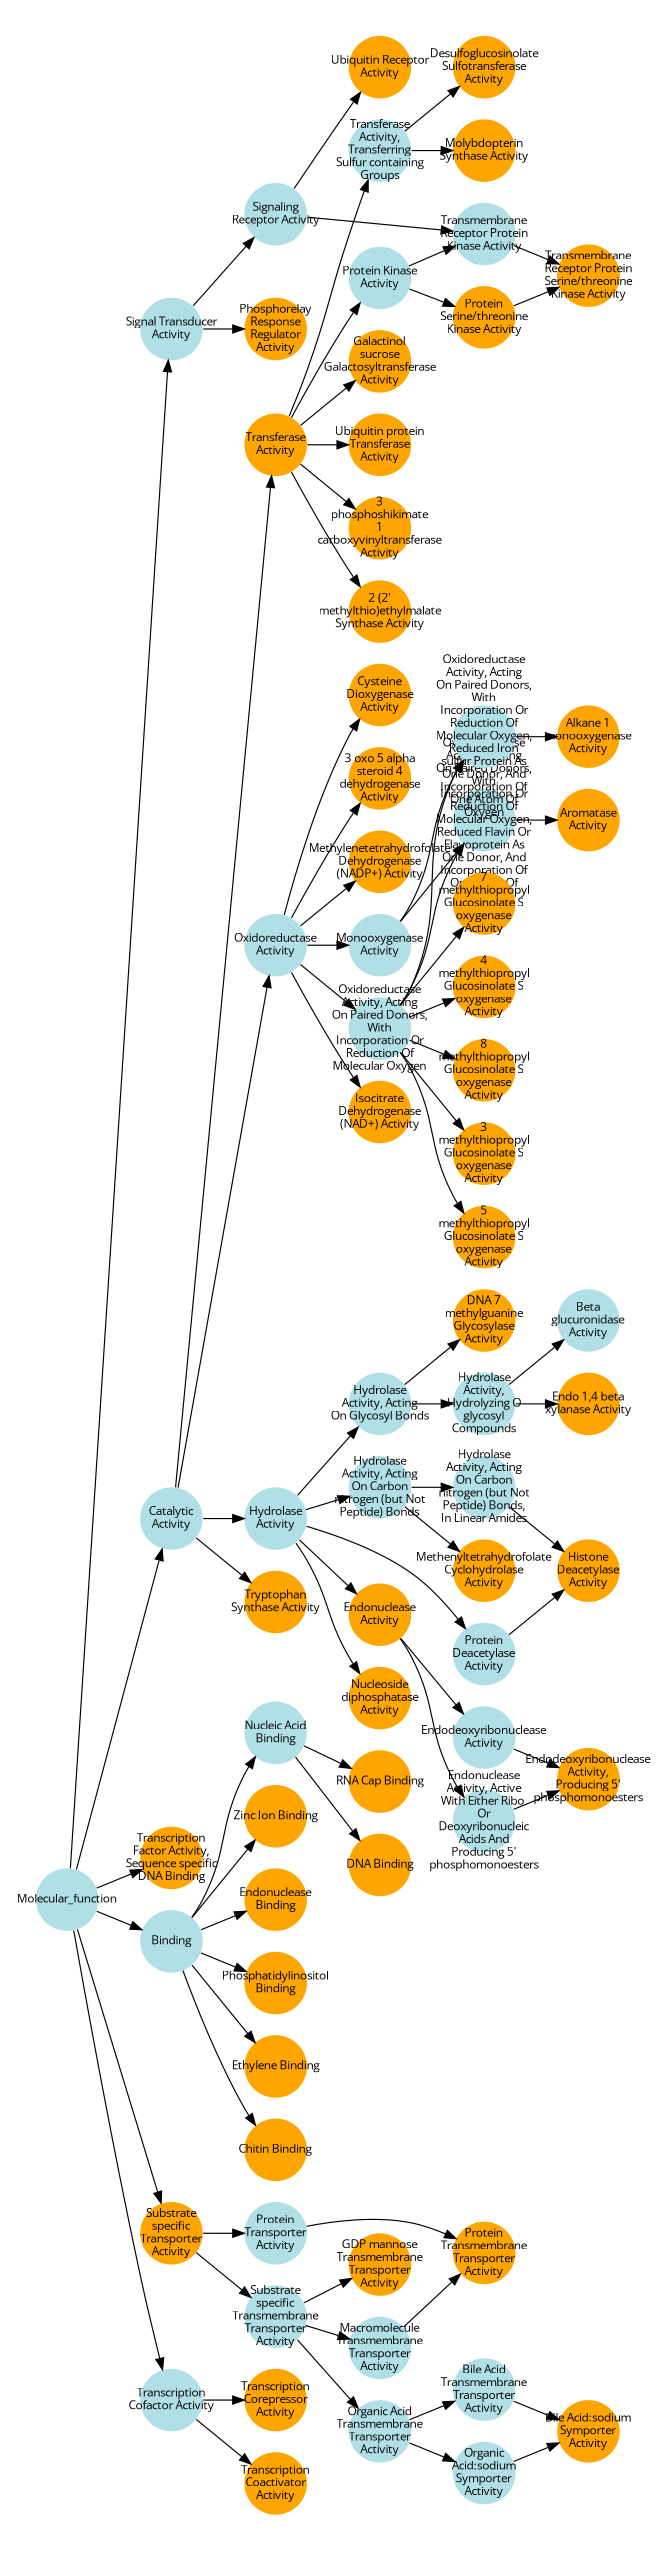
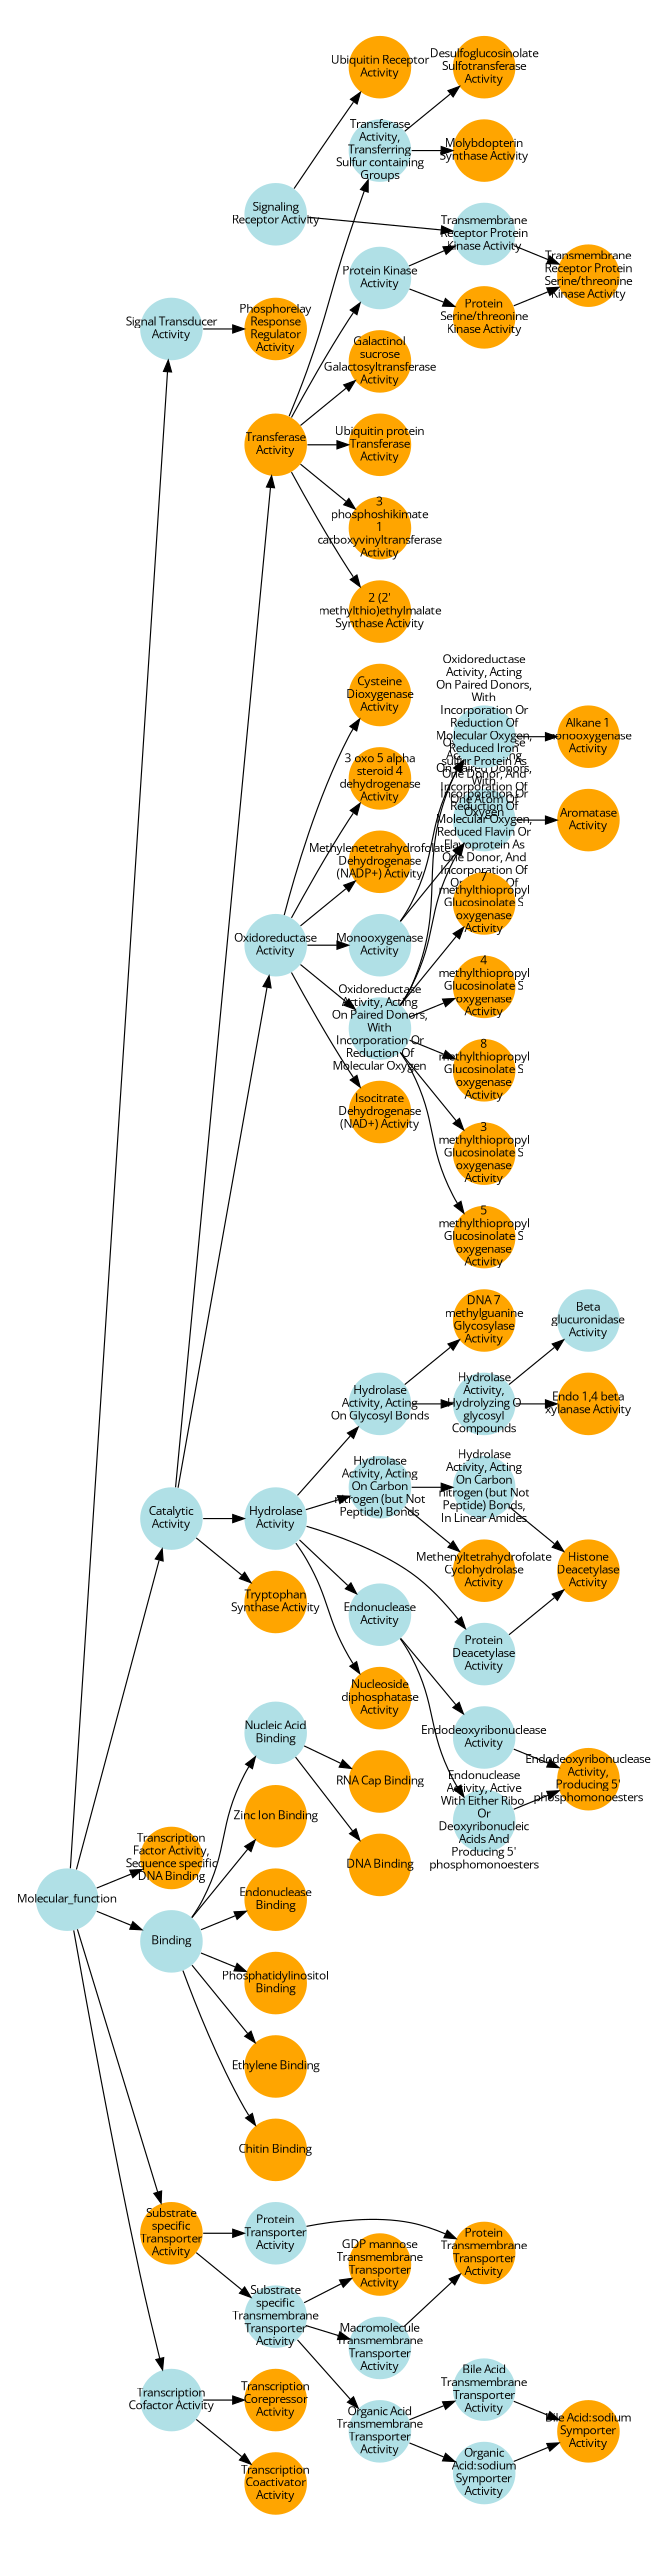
edge "Signal Transducer Activity" -> "Signaling Receptor Activity": removed
node "Endonuclease Activity": fillcolor orange -> powderblue
